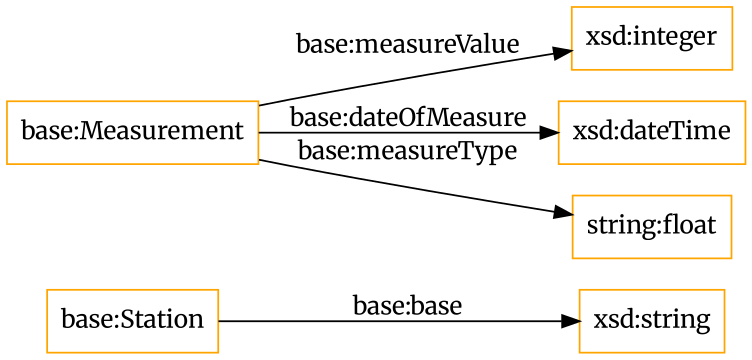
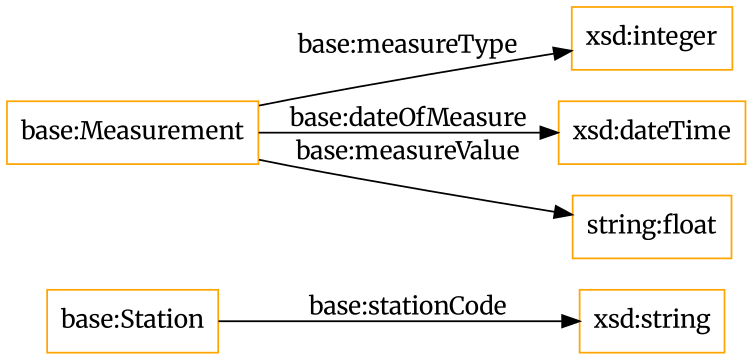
edge "base:Measurement" -> "xsd:integer": label "base:measureValue" -> "base:measureType"
edge "base:Measurement" -> "string:float": label "base:measureType" -> "base:measureValue"
edge "base:Station" -> "xsd:string": label "base:base" -> "base:stationCode"
